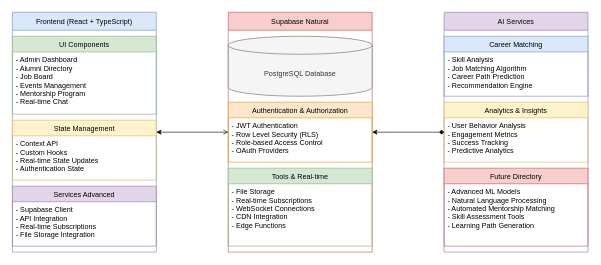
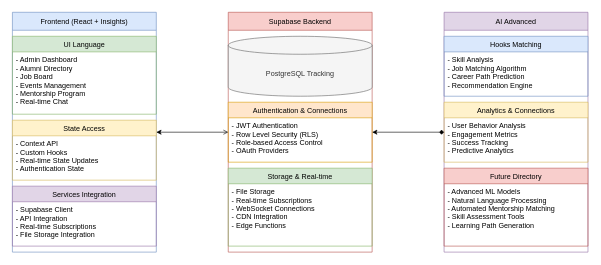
node "Frontend (React + TypeScript)": label "Frontend (React + TypeScript)" -> "Frontend (React + Insights)"
node "Supabase Natural": label "Supabase Natural" -> "Supabase Backend"
node "AI Services": label "AI Services" -> "AI Advanced"
node "UI Components": label "UI Components" -> "UI Language"
node "Career Matching": label "Career Matching" -> "Hooks Matching"
node "PostgreSQL Database": label "PostgreSQL Database" -> "PostgreSQL Tracking"
node "Authentication & Authorization": label "Authentication & Authorization" -> "Authentication & Connections"
node "Analytics & Insights": label "Analytics & Insights" -> "Analytics & Connections"
node "State Management": label "State Management" -> "State Access"
node "Tools & Real-time": label "Tools & Real-time" -> "Storage & Real-time"
node "Services Advanced": label "Services Advanced" -> "Services Integration"
